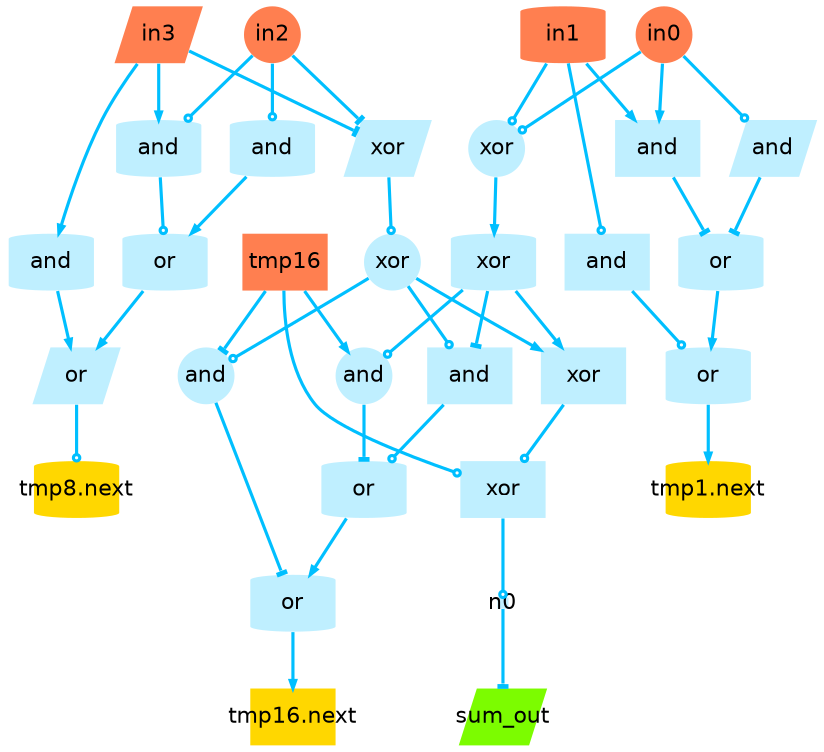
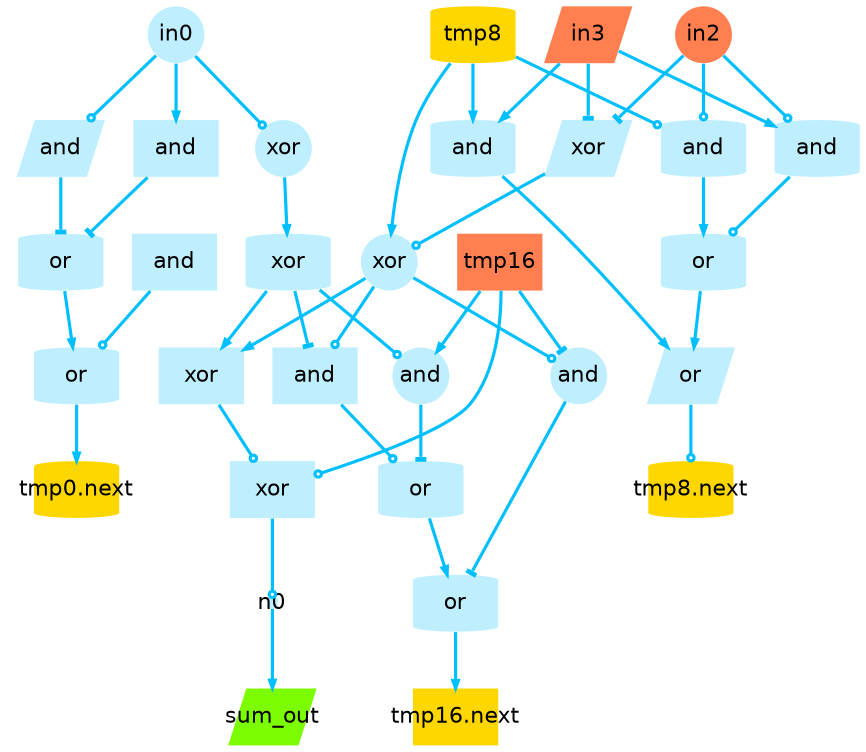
node "tmp8": added
node "in1": removed
node "in0": fillcolor coral -> lightblue1
node "tmp1.next": label "tmp1.next" -> "tmp0.next"
edge "n0" -> "sum_out": arrowhead tee -> normal
